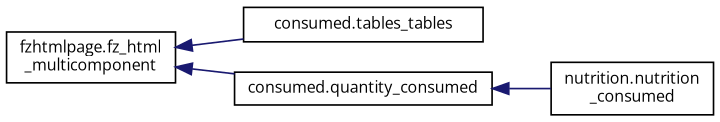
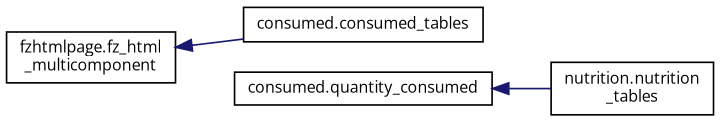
node "consumed.tables_tables": label "consumed.tables_tables" -> "consumed.consumed_tables"
edge "consumed.quantity_consumed" -> "fzhtmlpage.fz_html _multicomponent": removed
node "nutrition.nutrition _consumed": label "nutrition.nutrition _consumed" -> "nutrition.nutrition _tables"
